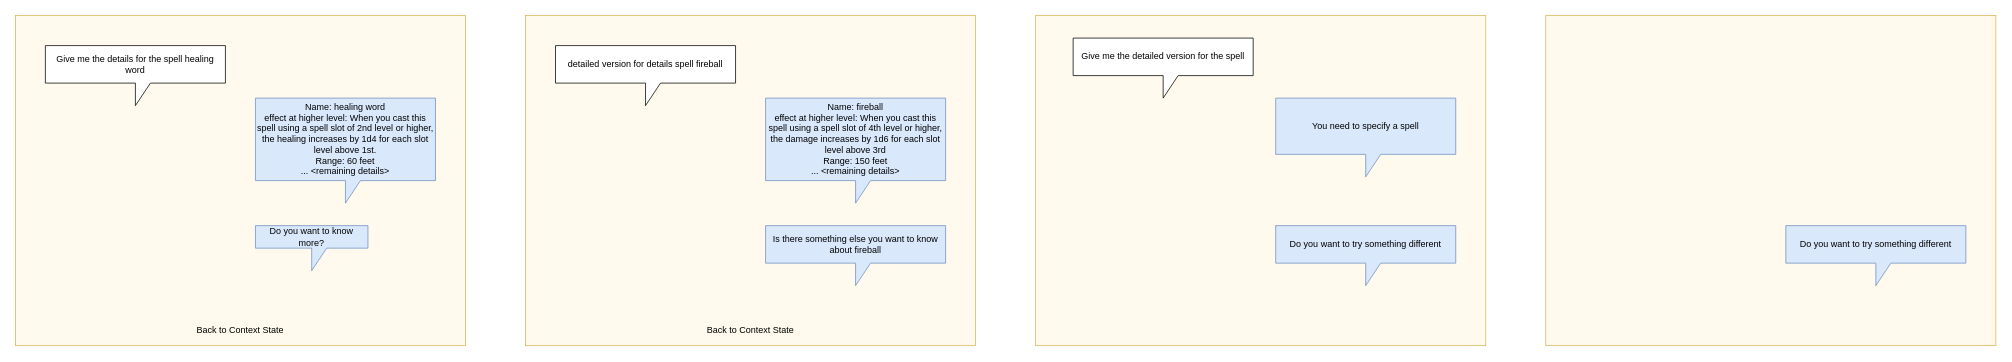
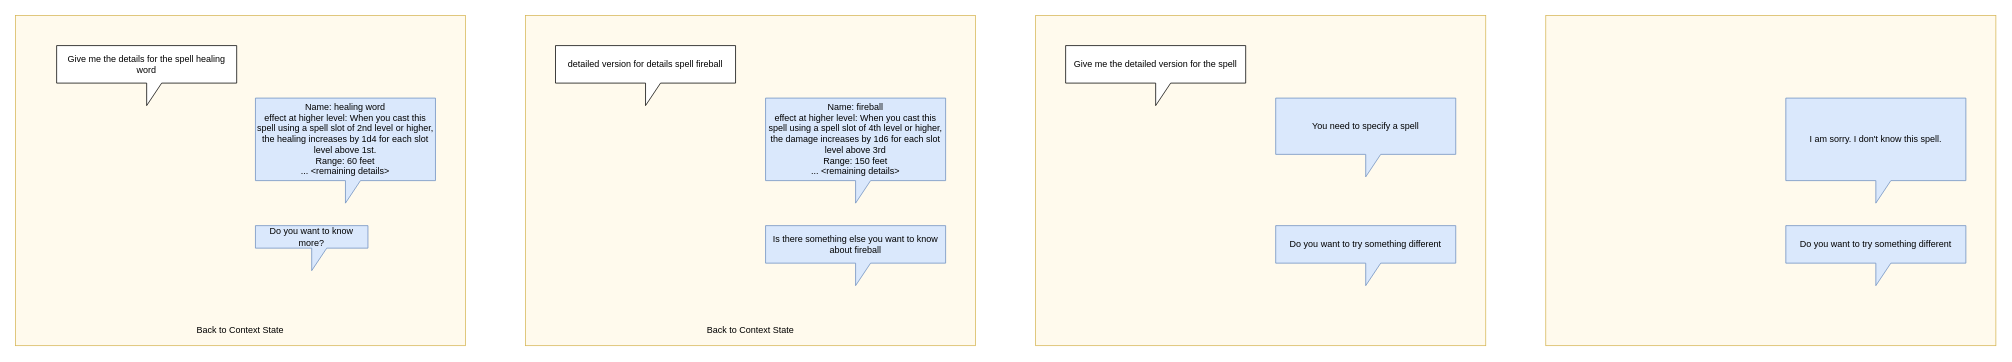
node "Give me the detailed version for the spell": moved (1163, 68) -> (1155, 75)
node "Give me the details for the spell healing word": moved (135, 75) -> (147, 75)
node "I am sorry. I don't know this spell.": added
